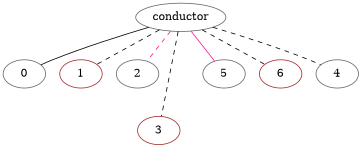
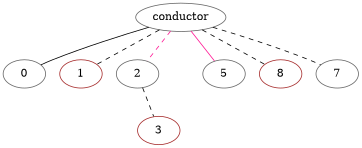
edge "conductor" -- "3": now "2" -- "3"
node "6": label "6" -> "8"
node "4": label "4" -> "7"
